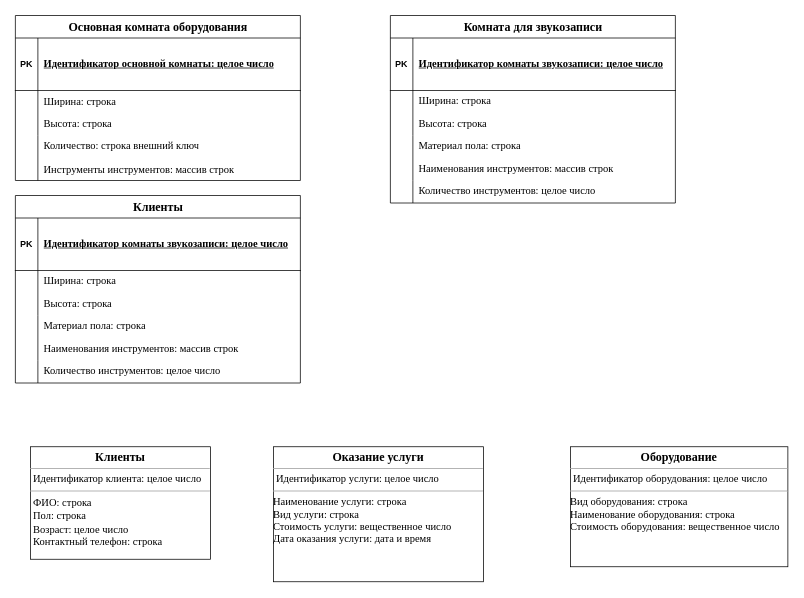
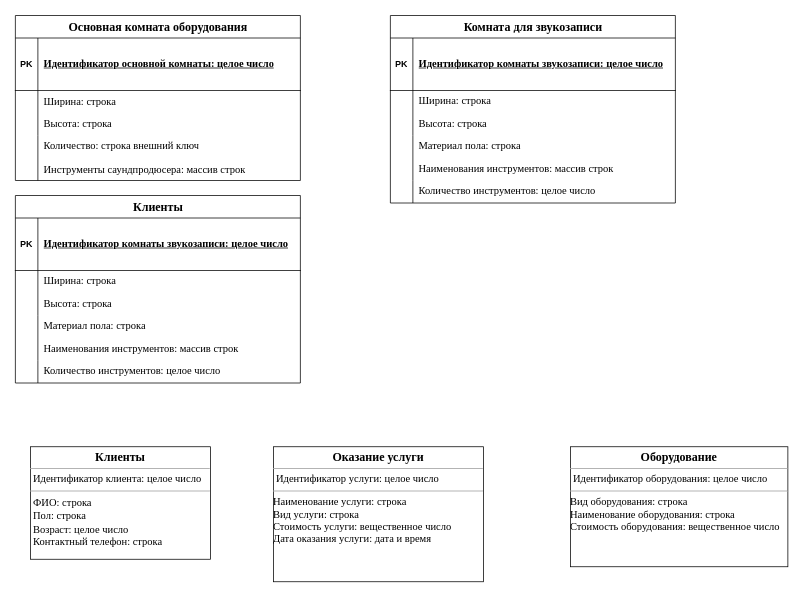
node "Инструменты инструментов: массив строк": label "Инструменты инструментов: массив строк" -> "Инструменты саундпродюсера: массив строк"
